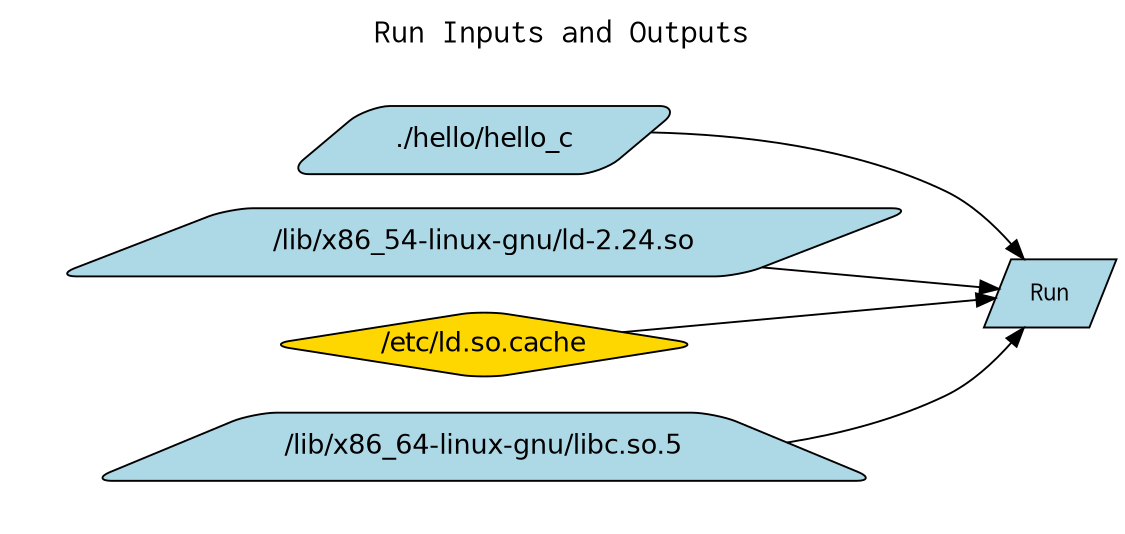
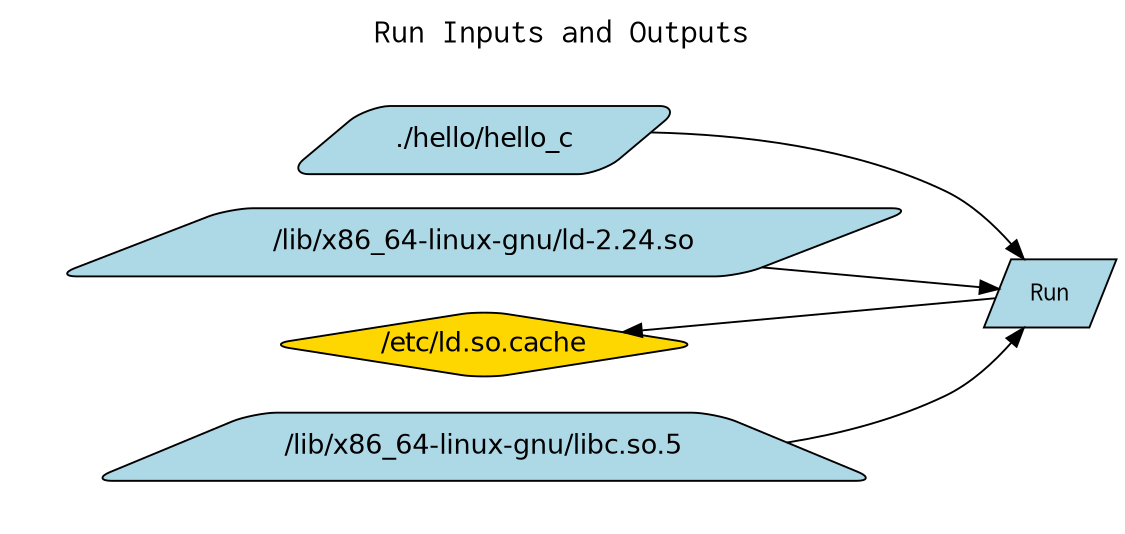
node "/lib/x86_54-linux-gnu/ld-2.24.so": label "/lib/x86_54-linux-gnu/ld-2.24.so" -> "/lib/x86_64-linux-gnu/ld-2.24.so"
edge "/etc/ld.so.cache" -> "Run": reversed
